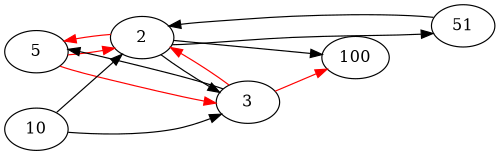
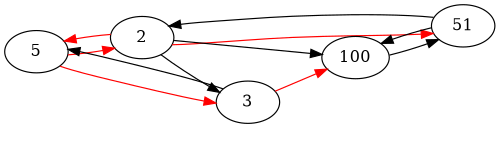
edge "51" -> "100": added
edge "2" -> "51": color black -> red
edge "100" -> "51": added
edge "3" -> "2": removed
node "10": removed
